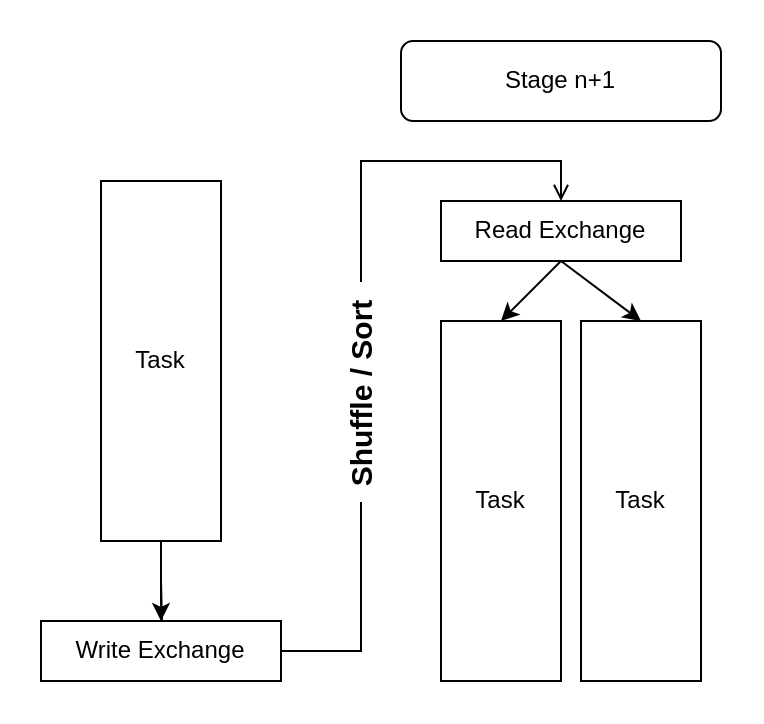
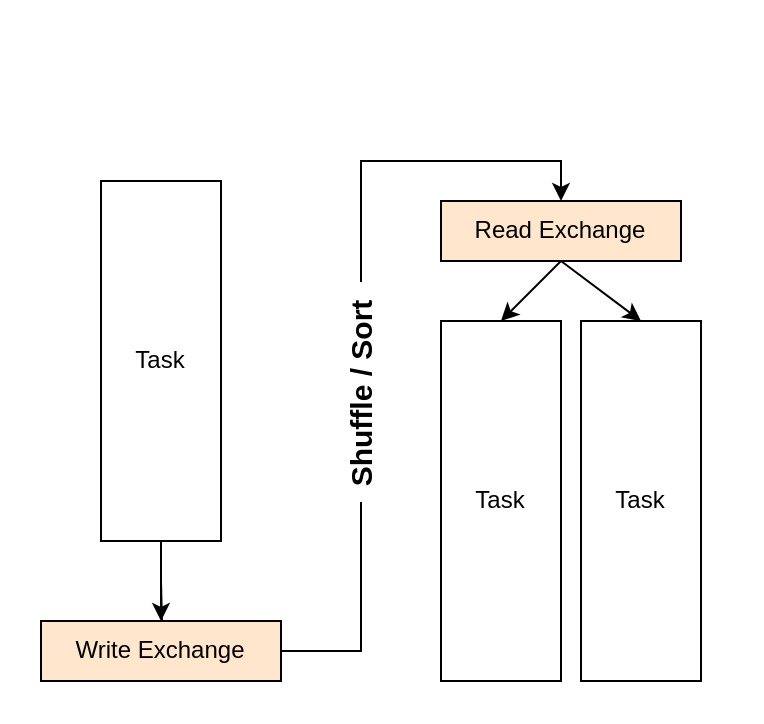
node "Stage n+1": removed
edge "Write Exchange" -> "Read Exchange": arrowhead open -> classic
node "Read Exchange": fillcolor #ffffff -> #ffe6cc
node "Write Exchange": fillcolor #ffffff -> #ffe6cc
